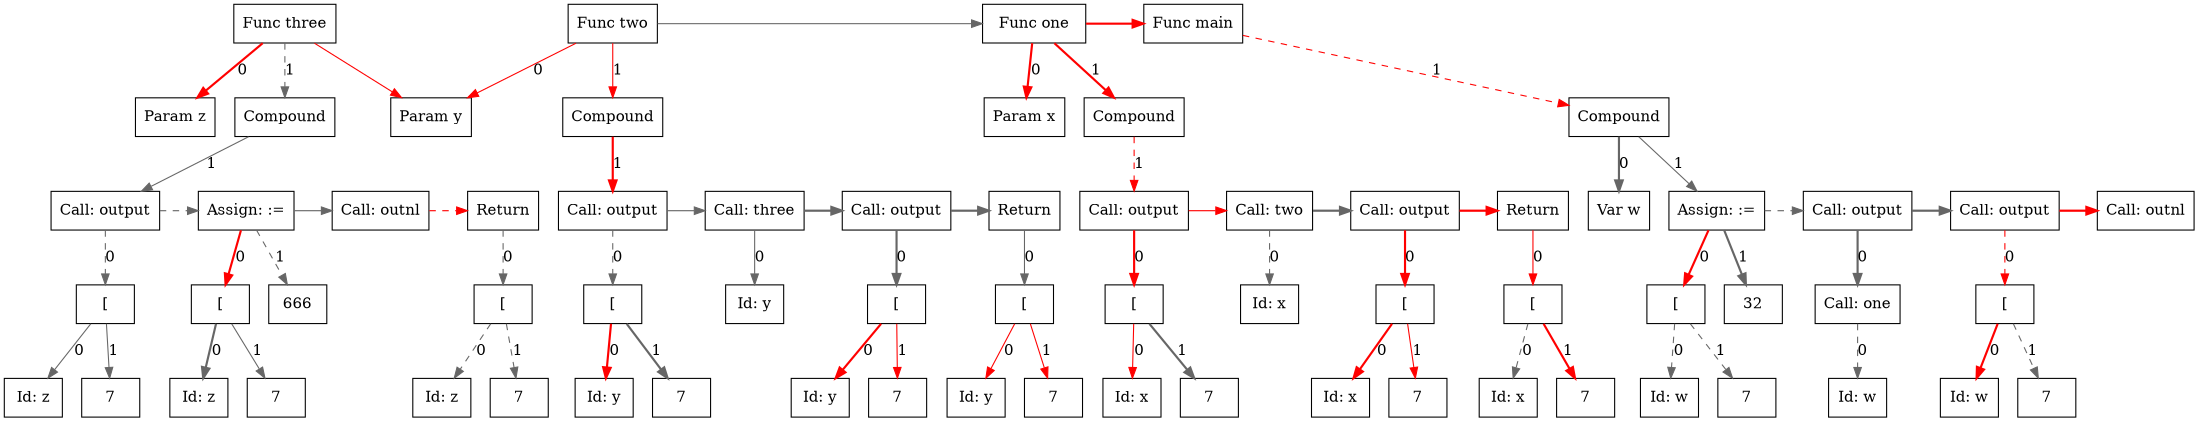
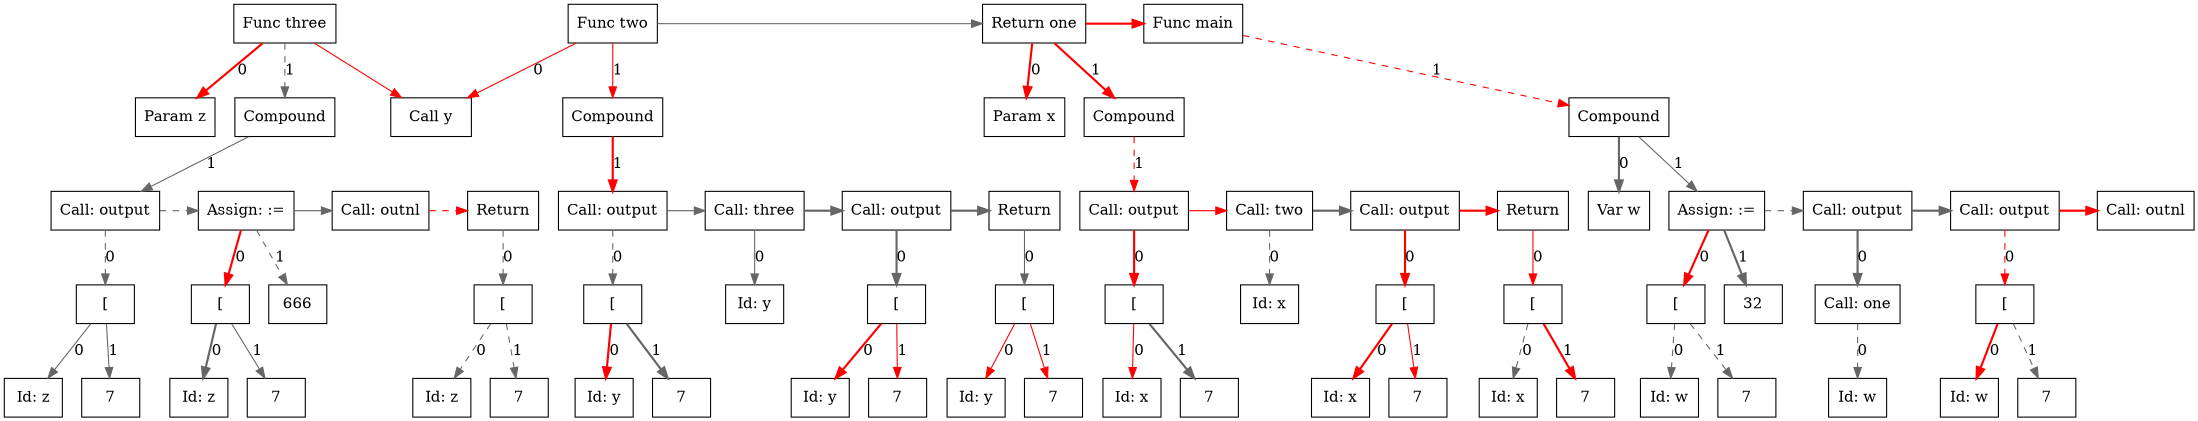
node "Func one": label "Func one" -> "Return one"
node "Param y": label "Param y" -> "Call y"
